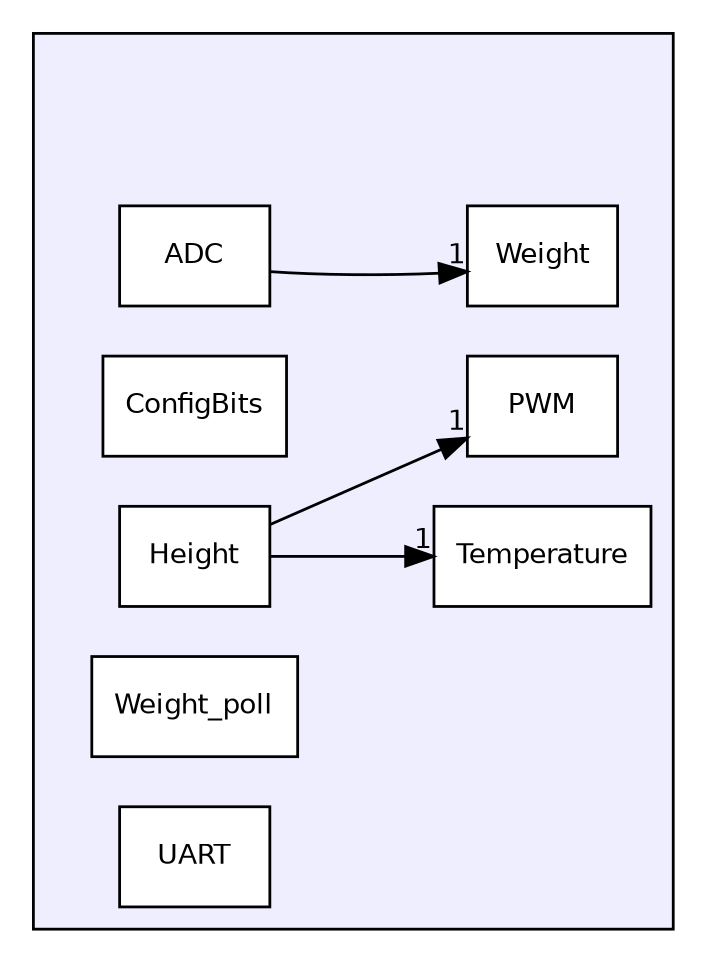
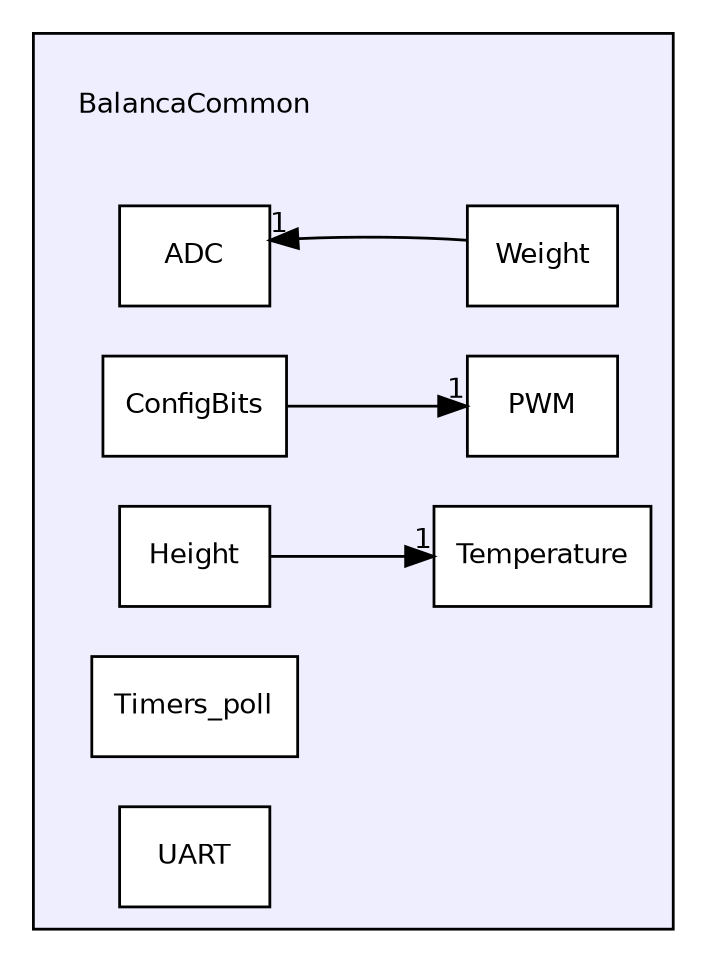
node "BalancaCommon": added
edge "ADC" -> "Weight": reversed
edge "Height" -> "PWM": now "ConfigBits" -> "PWM"
node "Weight_poll": label "Weight_poll" -> "Timers_poll"
